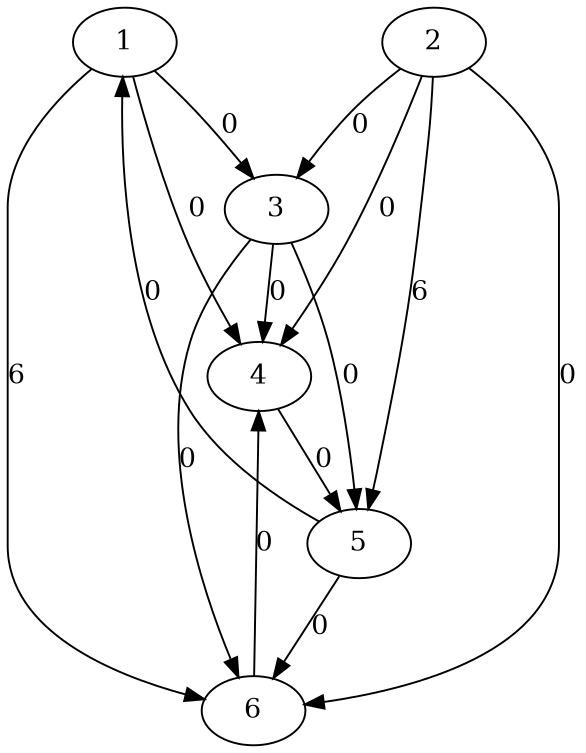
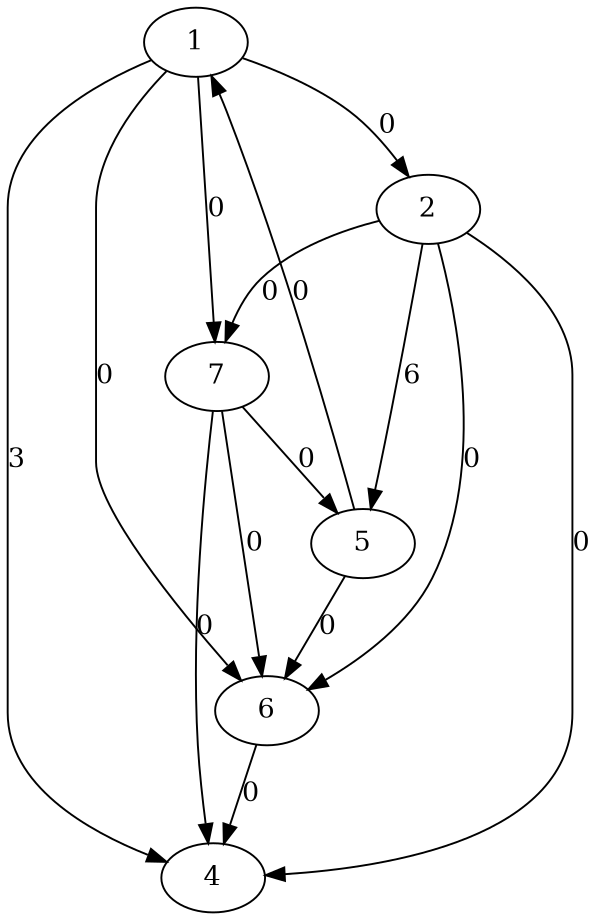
edge "1" -> "2": added, label "0"
edge "1" -> "4": label "0" -> "3"
node "3": label "3" -> "7"
edge "1" -> "6": label "6" -> "0"
edge "4" -> "5": removed, label "0"
